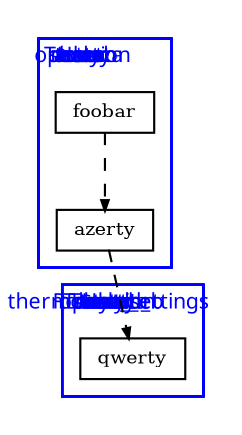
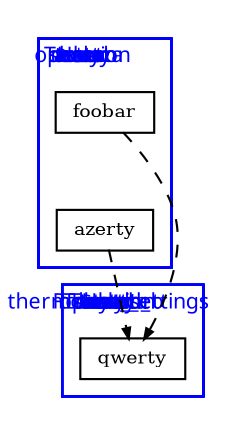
edge "foobar" -> "azerty": now "foobar" -> "qwerty"
